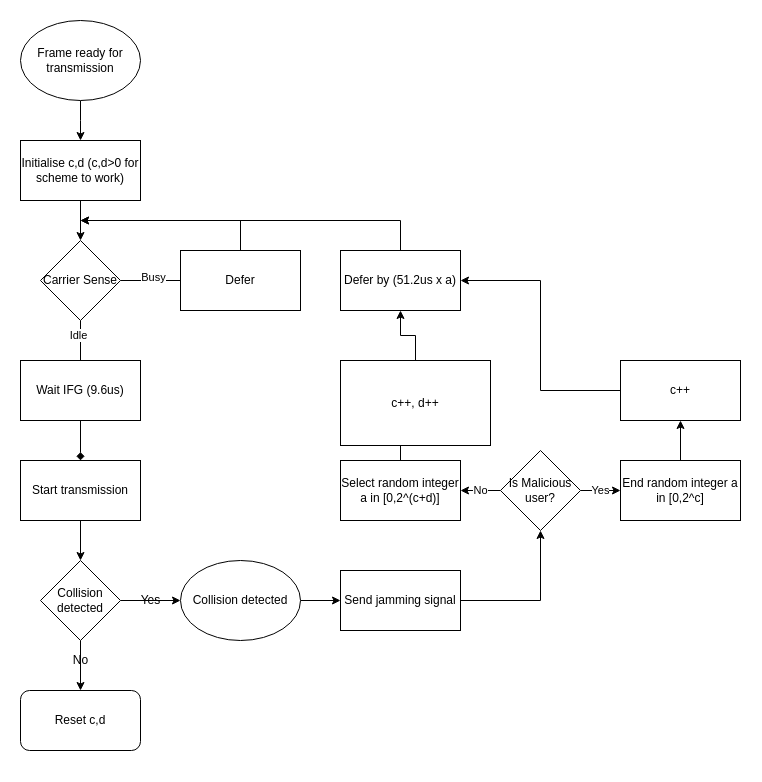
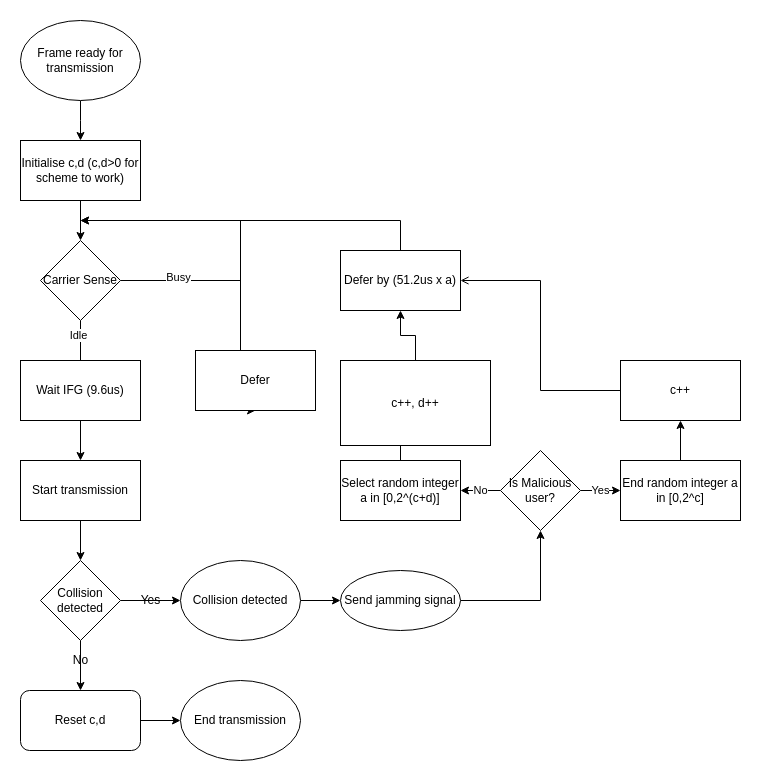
node "Defer": moved (241, 281) -> (256, 381)
edge "c++" -> "Defer by (51.2us x a)": arrowhead classic -> open
edge "Carrier Sense" -> "Start transmission": arrowhead diamond -> classic
node "Send jamming signal": shape rectangle -> ellipse
edge "Reset c,d" -> "End transmission": added
node "End transmission": added
